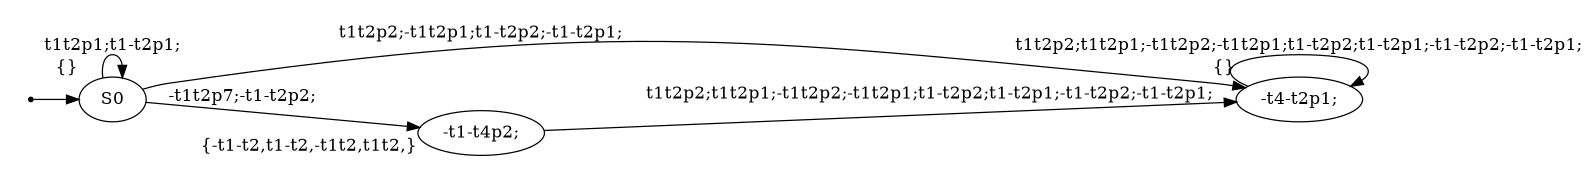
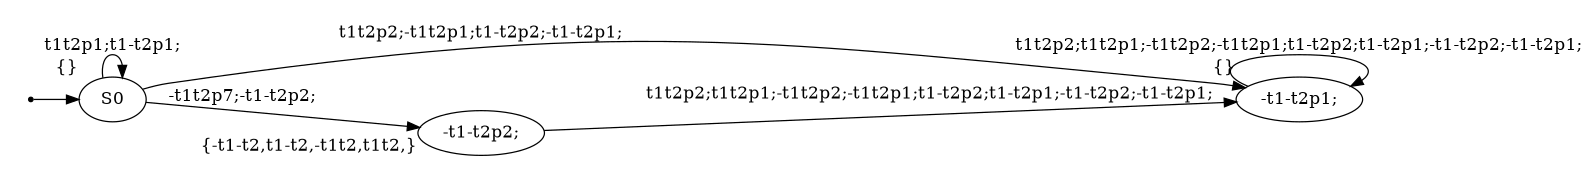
node "-t4-t2p1; {}": label "-t4-t2p1; {}" -> "-t1-t2p1; {}"
node "-t1-t4p2; {-t1-t2,t1-t2,-t1t2,t1t2,}": label "-t1-t4p2; {-t1-t2,t1-t2,-t1t2,t1t2,}" -> "-t1-t2p2; {-t1-t2,t1-t2,-t1t2,t1t2,}"
